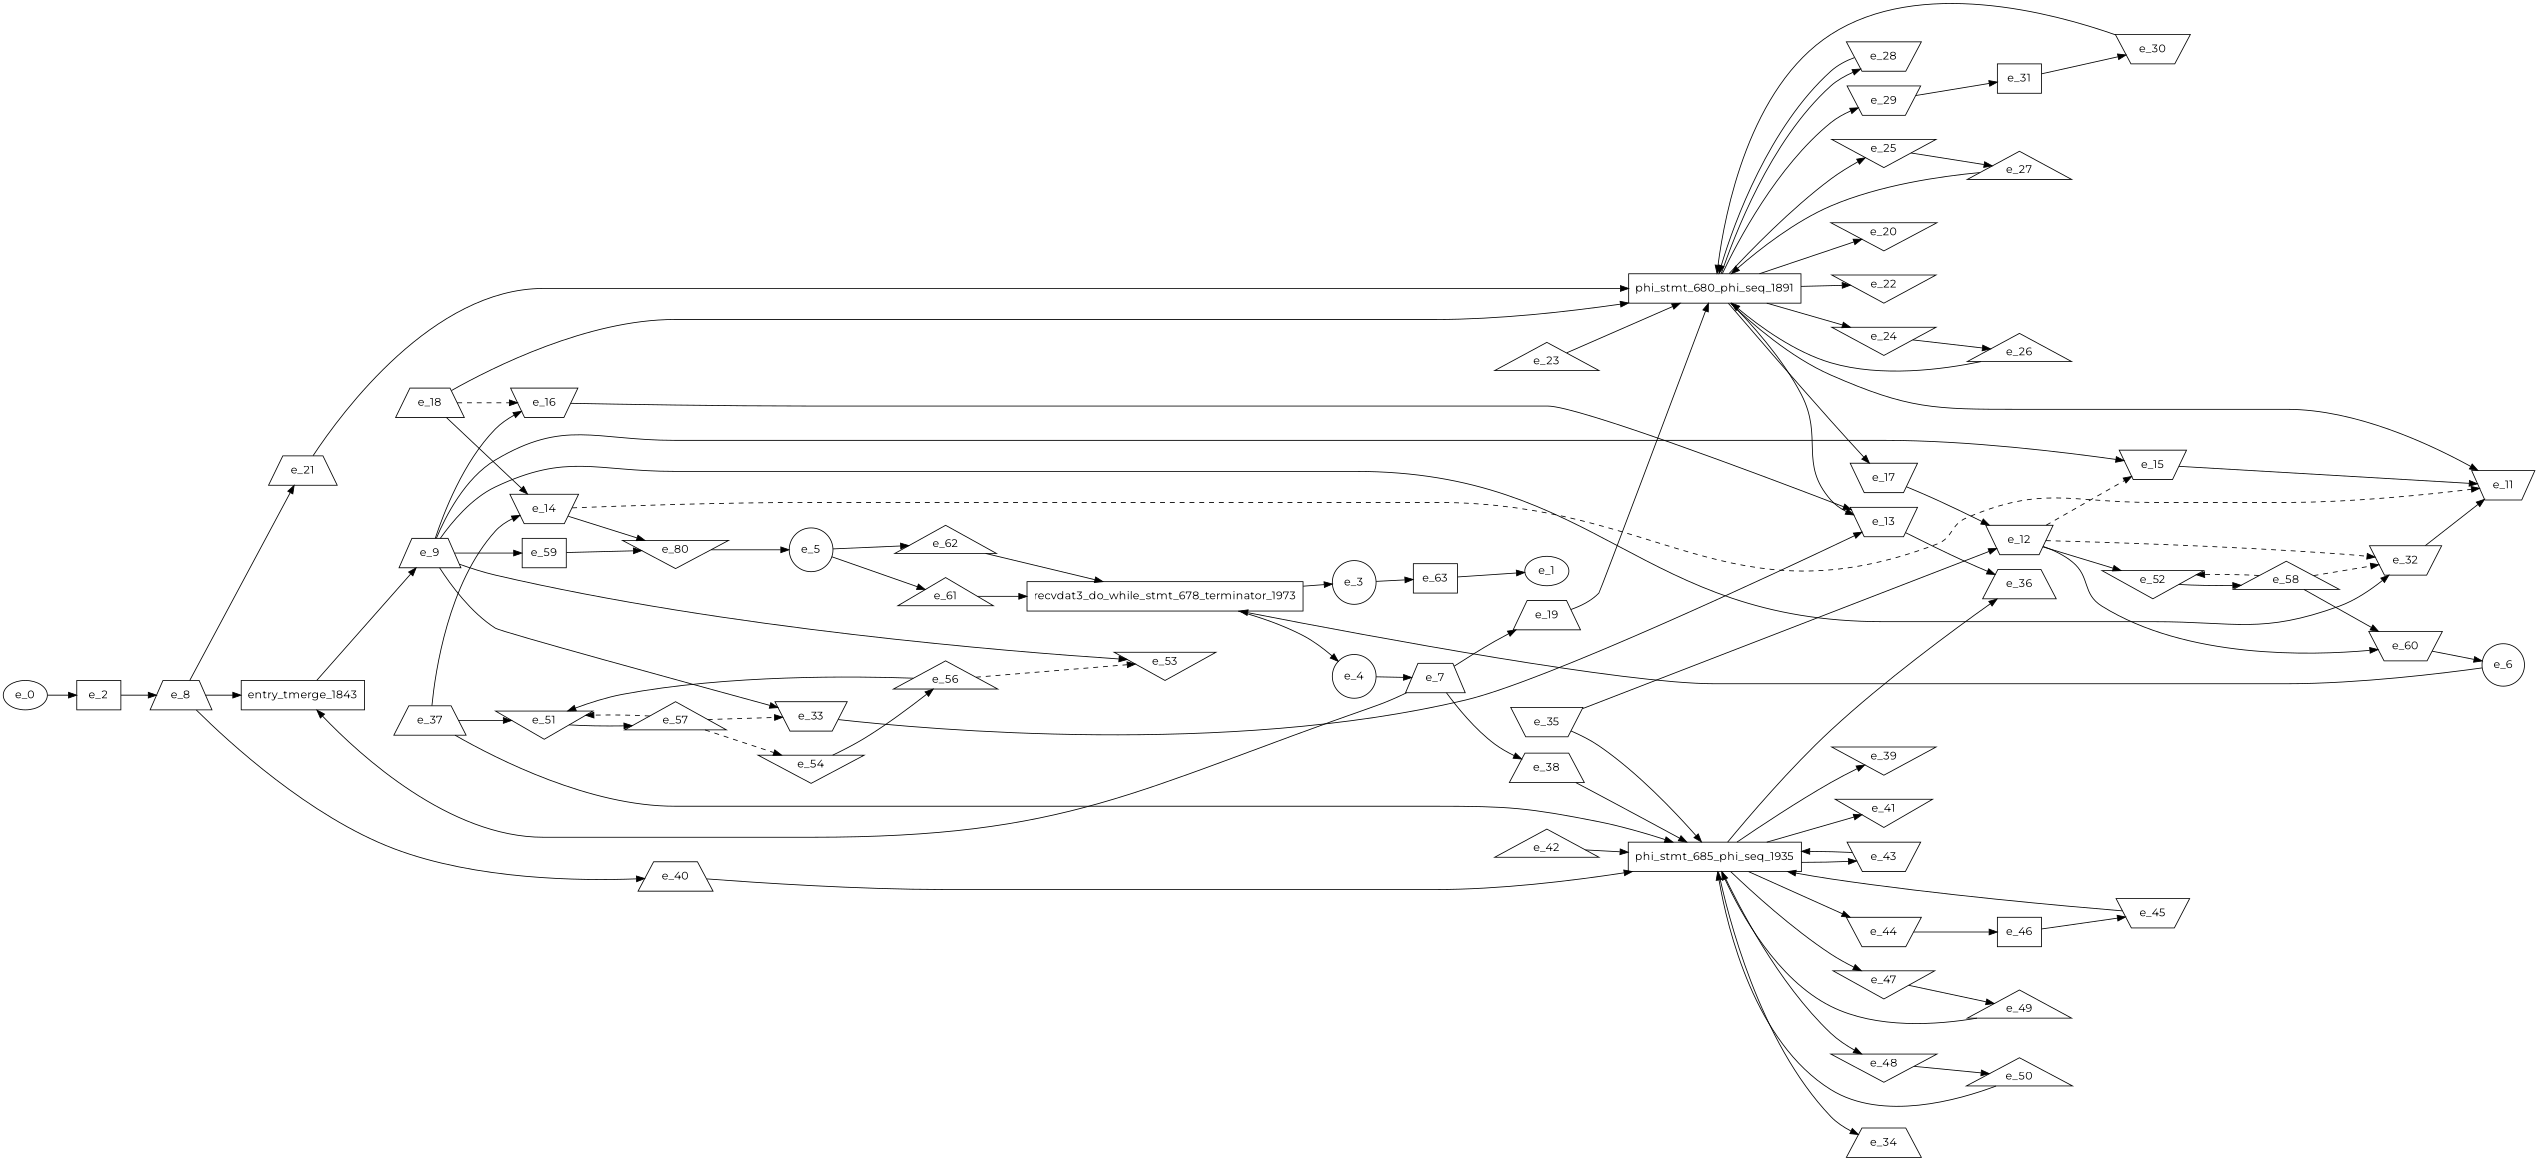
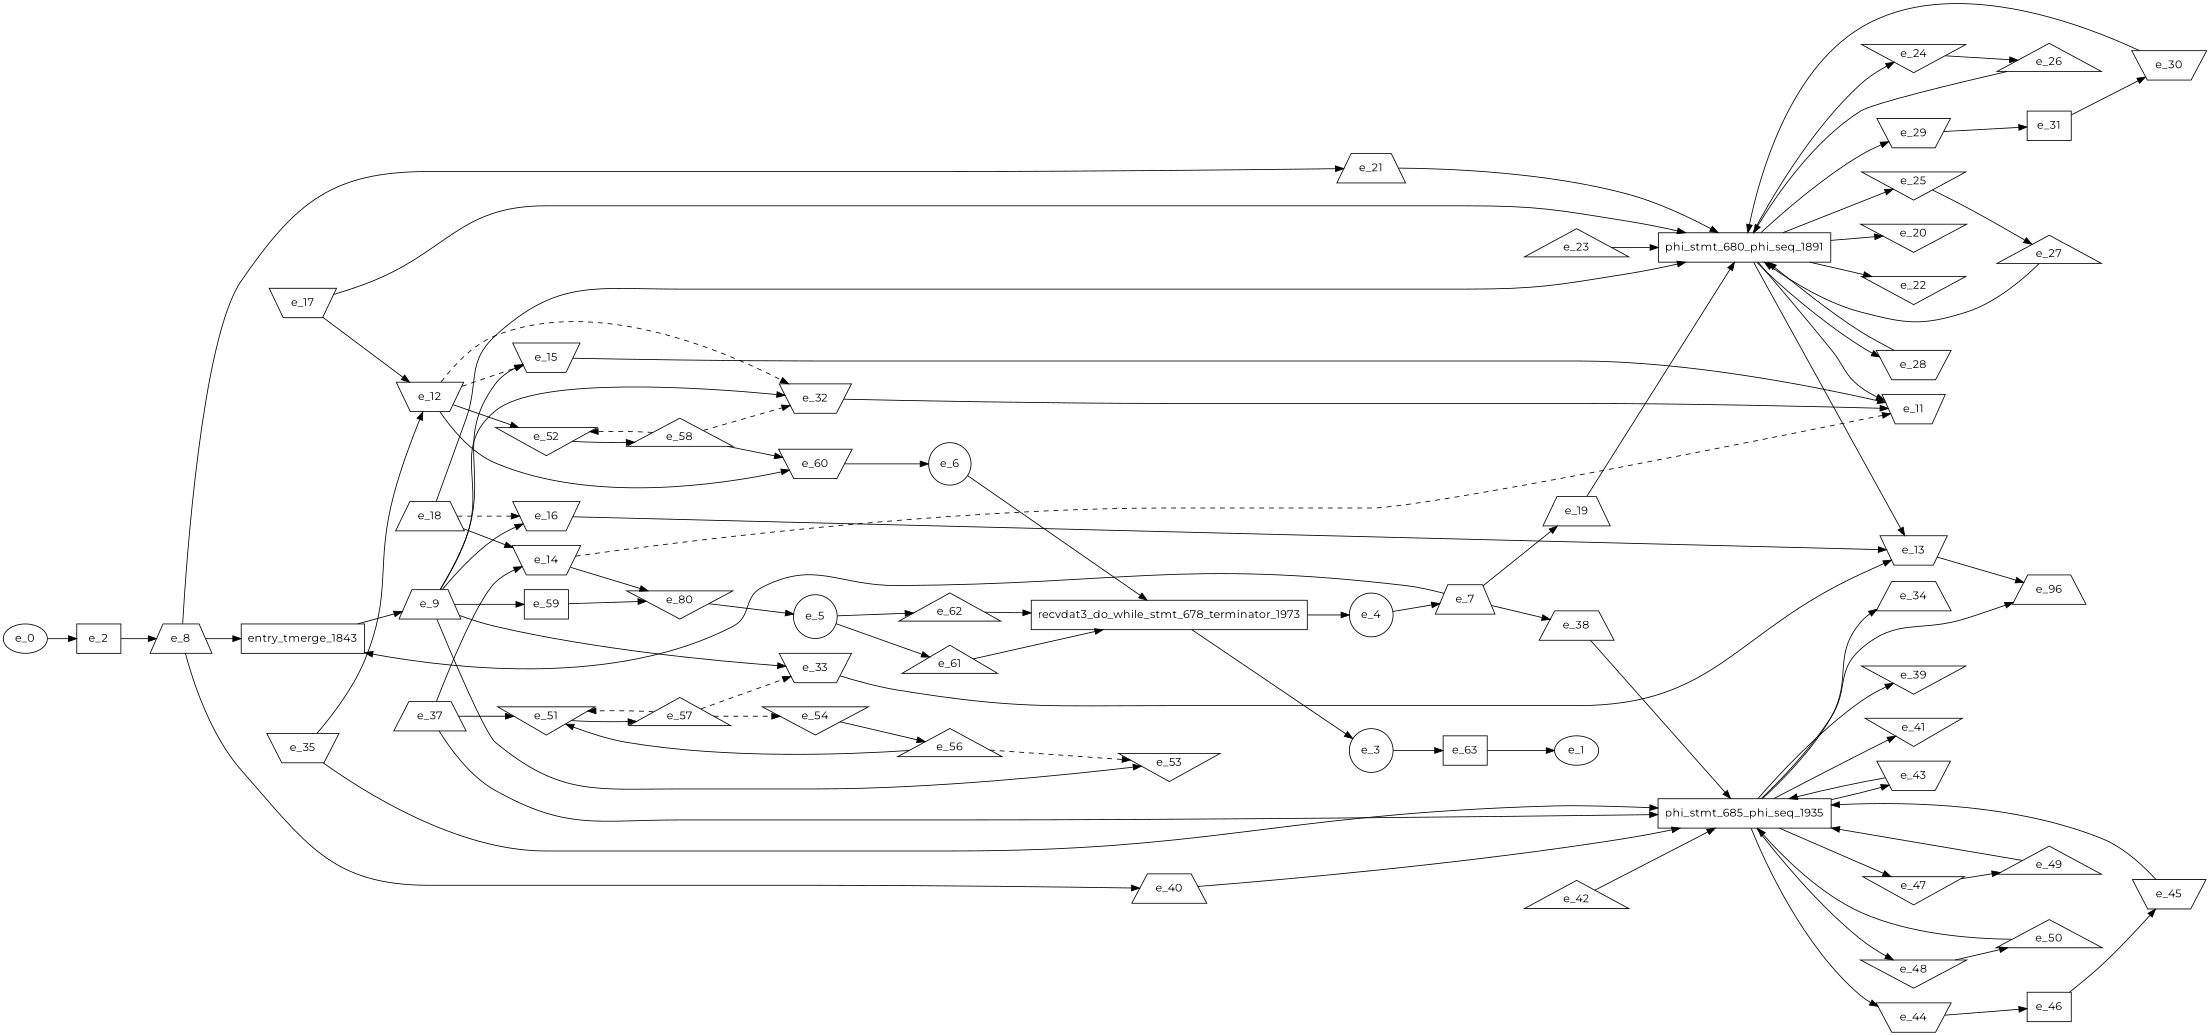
edge "phi_stmt_680_phi_seq_1891" -> "e_17": reversed
node "e_36": label "e_36" -> "e_96"
